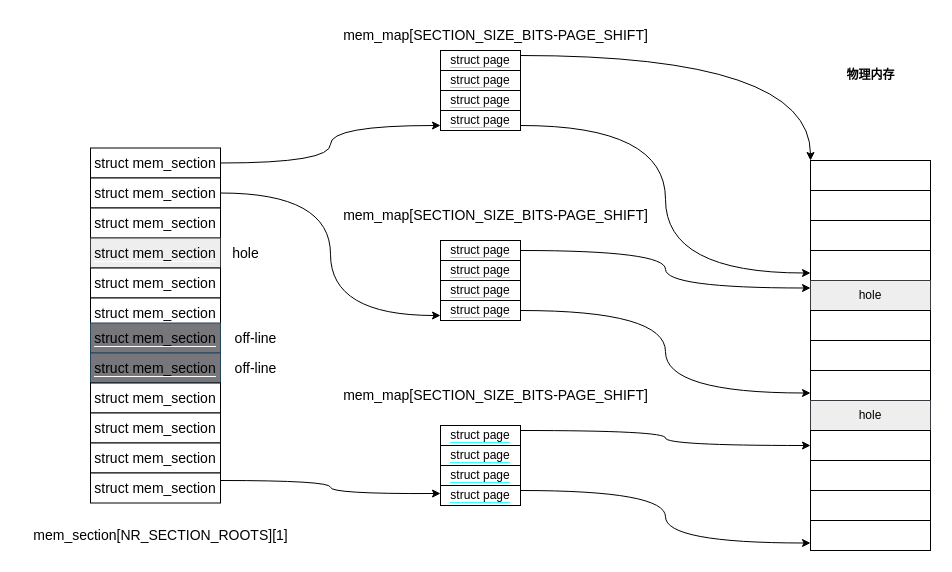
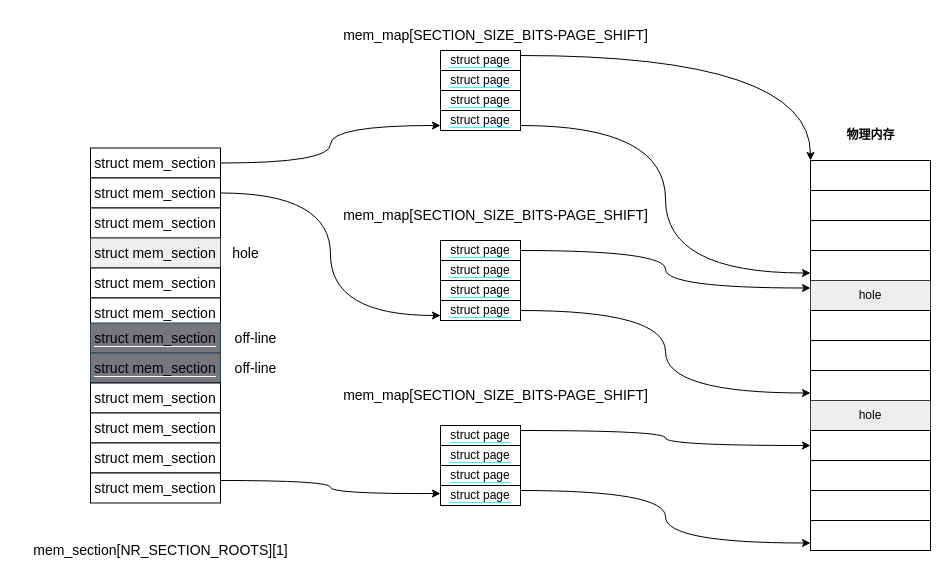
node "物理内存": moved (871, 76) -> (871, 136)
node "mem_section[NR_SECTION_ROOTS][1]": moved (161, 536) -> (161, 551)
